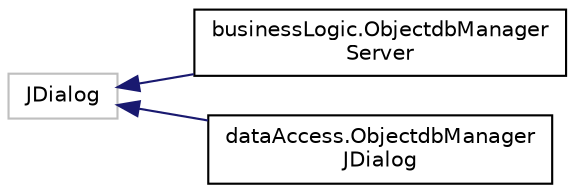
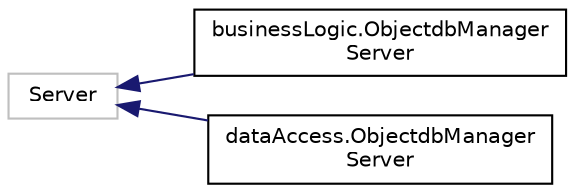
node "JDialog": label "JDialog" -> "Server"
node "dataAccess.ObjectdbManager JDialog": label "dataAccess.ObjectdbManager JDialog" -> "dataAccess.ObjectdbManager Server"
